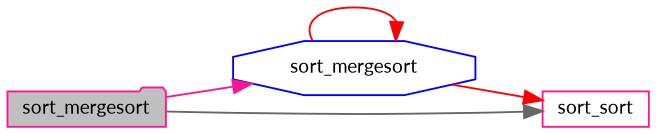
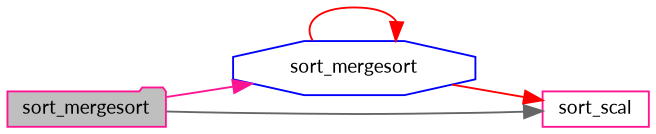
node "sort_sort": label "sort_sort" -> "sort_scal"
